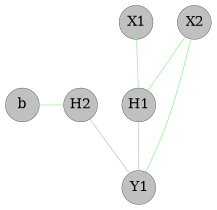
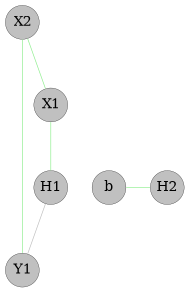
edge "X2" -- "H1": now "X2" -- "X1"
edge "H2" -- "Y1": removed
